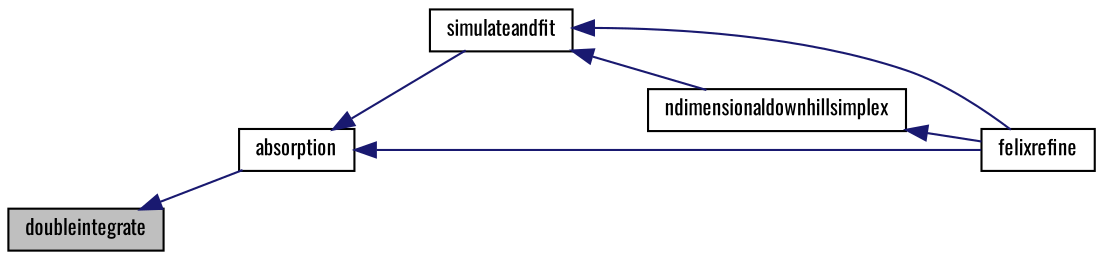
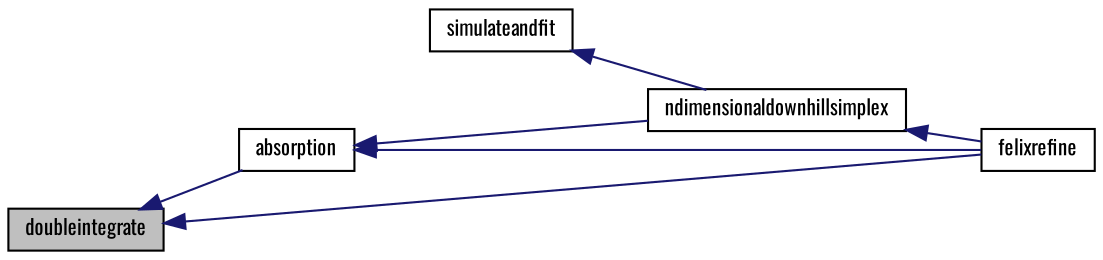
edge "felixrefine" -> "simulateandfit": now "felixrefine" -> "doubleintegrate"
edge "simulateandfit" -> "absorption": now "ndimensionaldownhillsimplex" -> "absorption"
